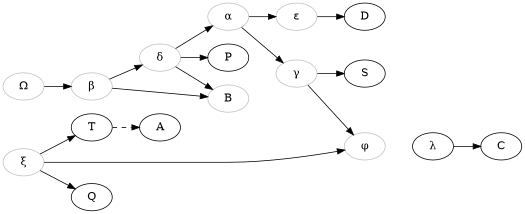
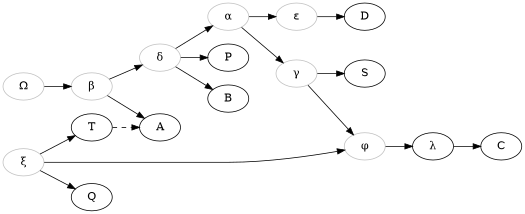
edge "β" -> "B": now "β" -> "A"
node "B": color grey -> black
edge "φ" -> "λ": added
